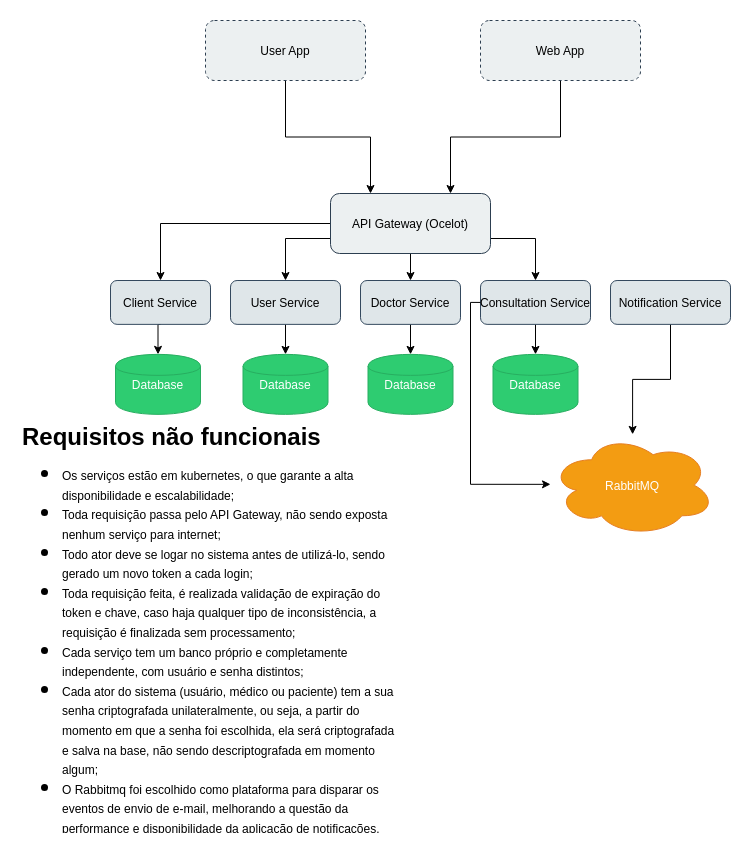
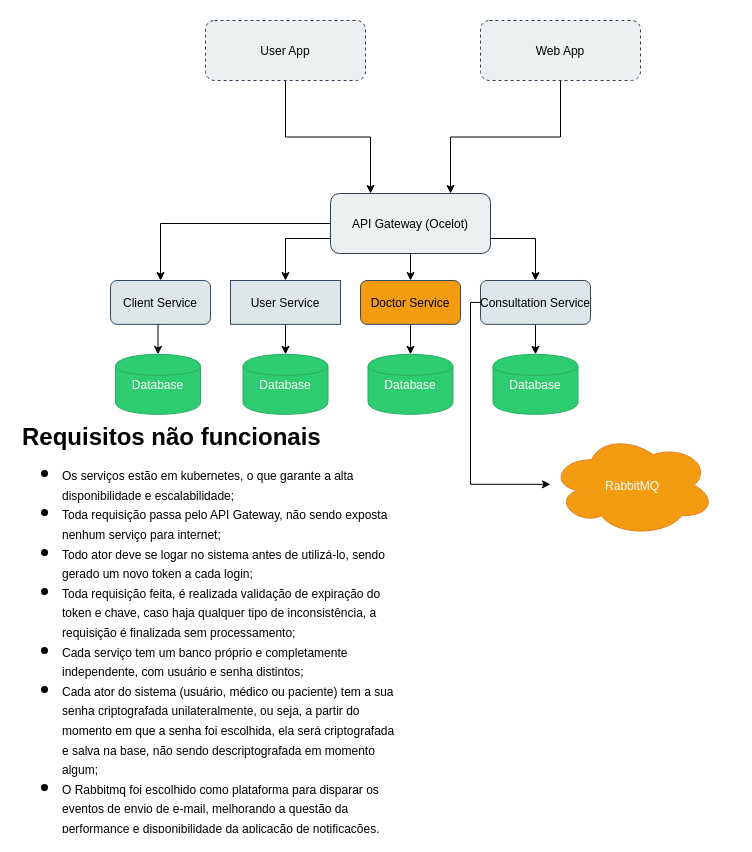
node "User Service": shape rounded rectangle -> rectangle
node "Doctor Service": fillcolor #dfe6e9 -> #f39c12
node "Notification Service": removed
edge "Notification Service" -> "RabbitMQ": removed
